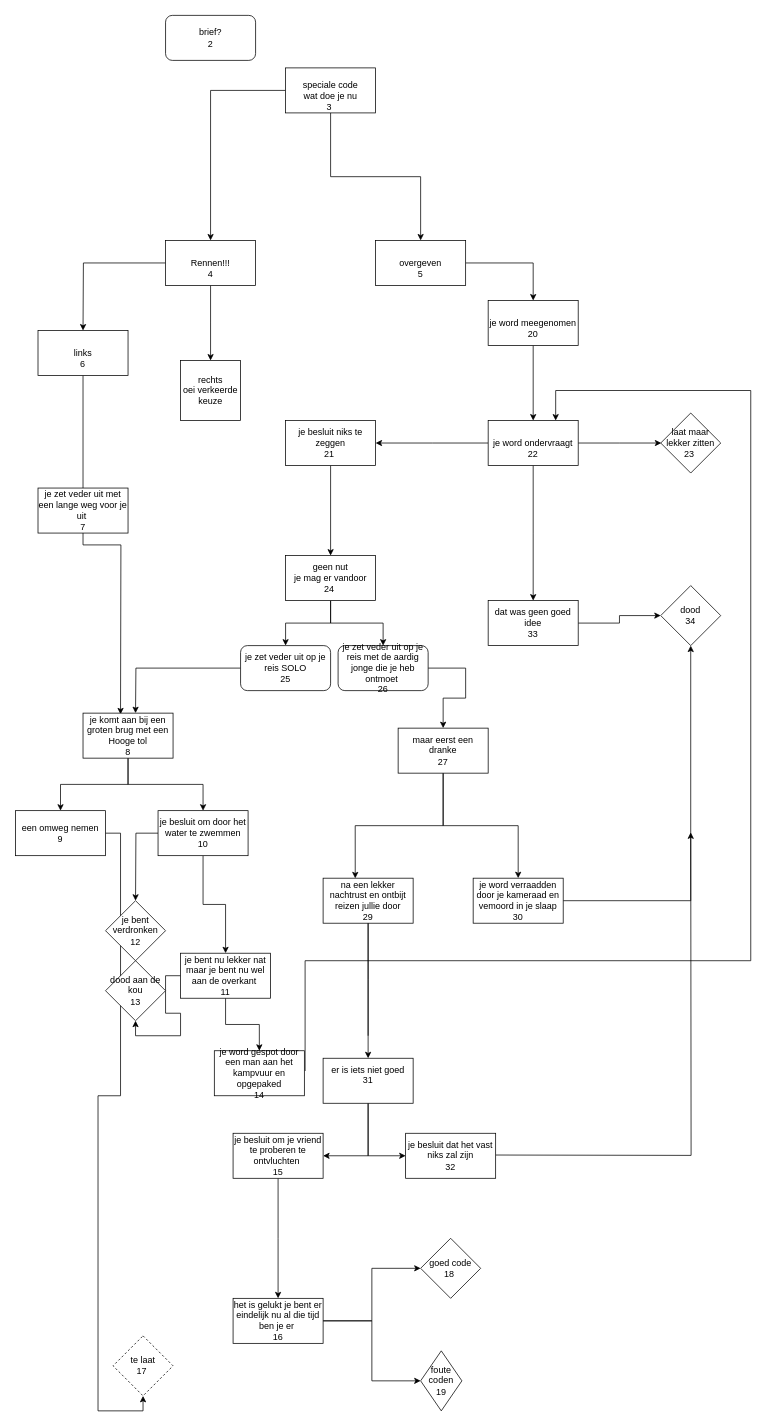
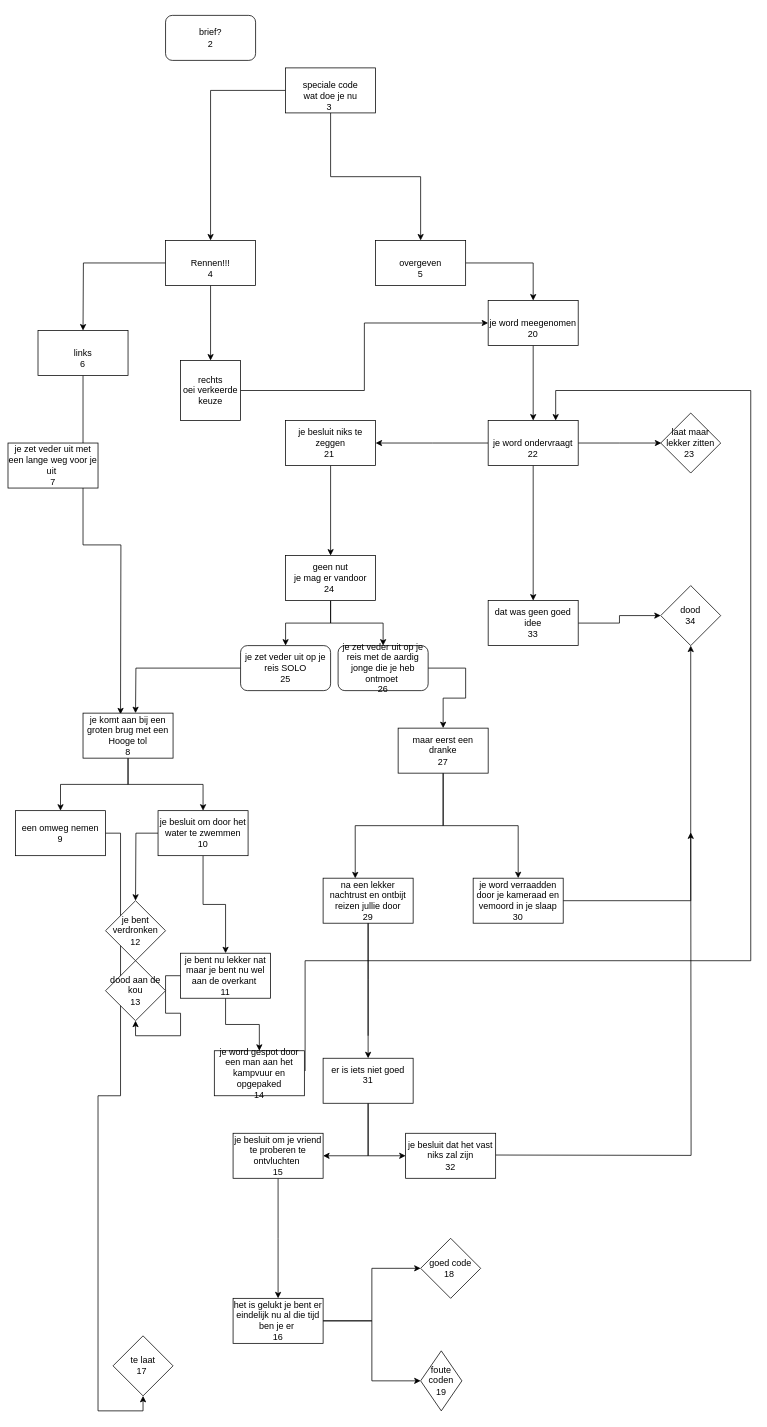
edge "rechts oei verkeerde keuze" -> "je word meegenomen 20": added
node "je zet veder uit met een lange weg voor je uit 7": moved (83, 510) -> (53, 465)
node "te laat 17": style dashed -> solid
